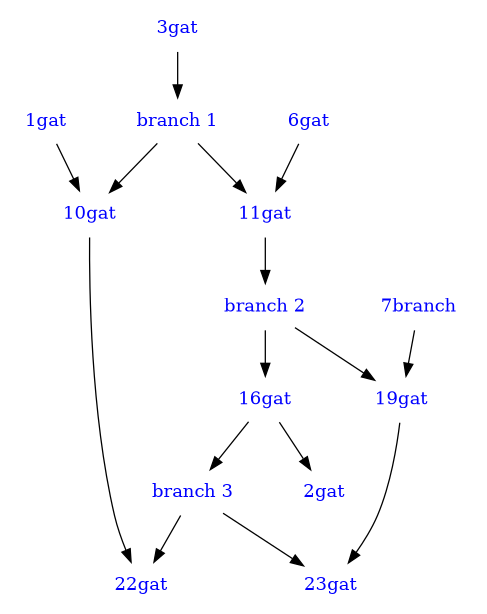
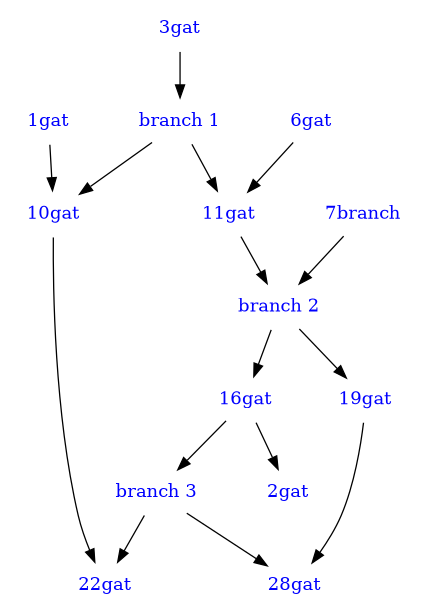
edge "7branch" -> "19gat": now "7branch" -> "branch 2"
node "23gat": label "23gat" -> "28gat"
